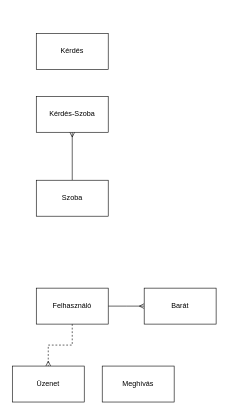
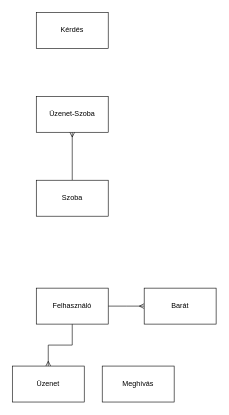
node "Kérdés": moved (72, 51) -> (72, 30)
node "Kérdés-Szoba": label "Kérdés-Szoba" -> "Üzenet-Szoba"
edge "Felhasználó" -> "Üzenet": style dashed -> solid
